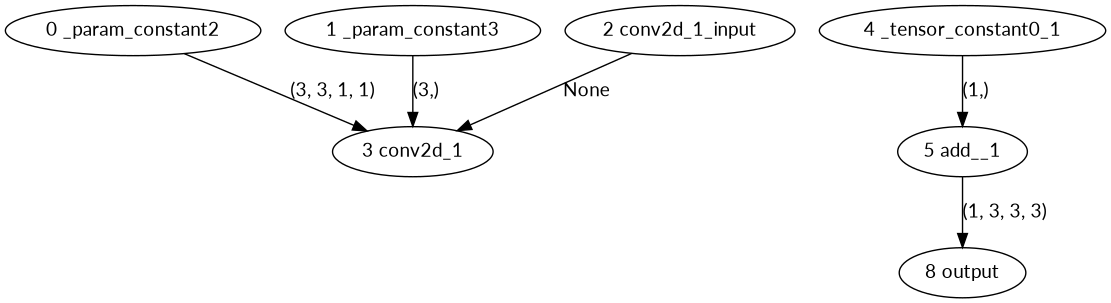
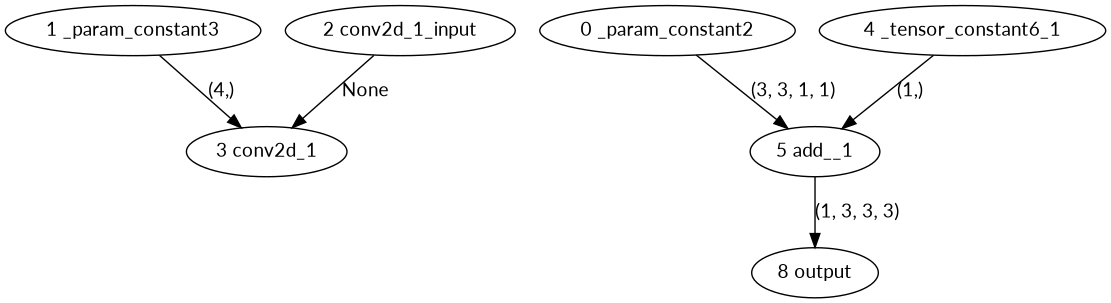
node "4 _tensor_constant0_1": label "4 _tensor_constant0_1" -> "4 _tensor_constant6_1"
edge "0 _param_constant2" -> "3 conv2d_1": now "0 _param_constant2" -> "5 add__1"
edge "1 _param_constant3" -> "3 conv2d_1": label "(3,)" -> "(4,)"
